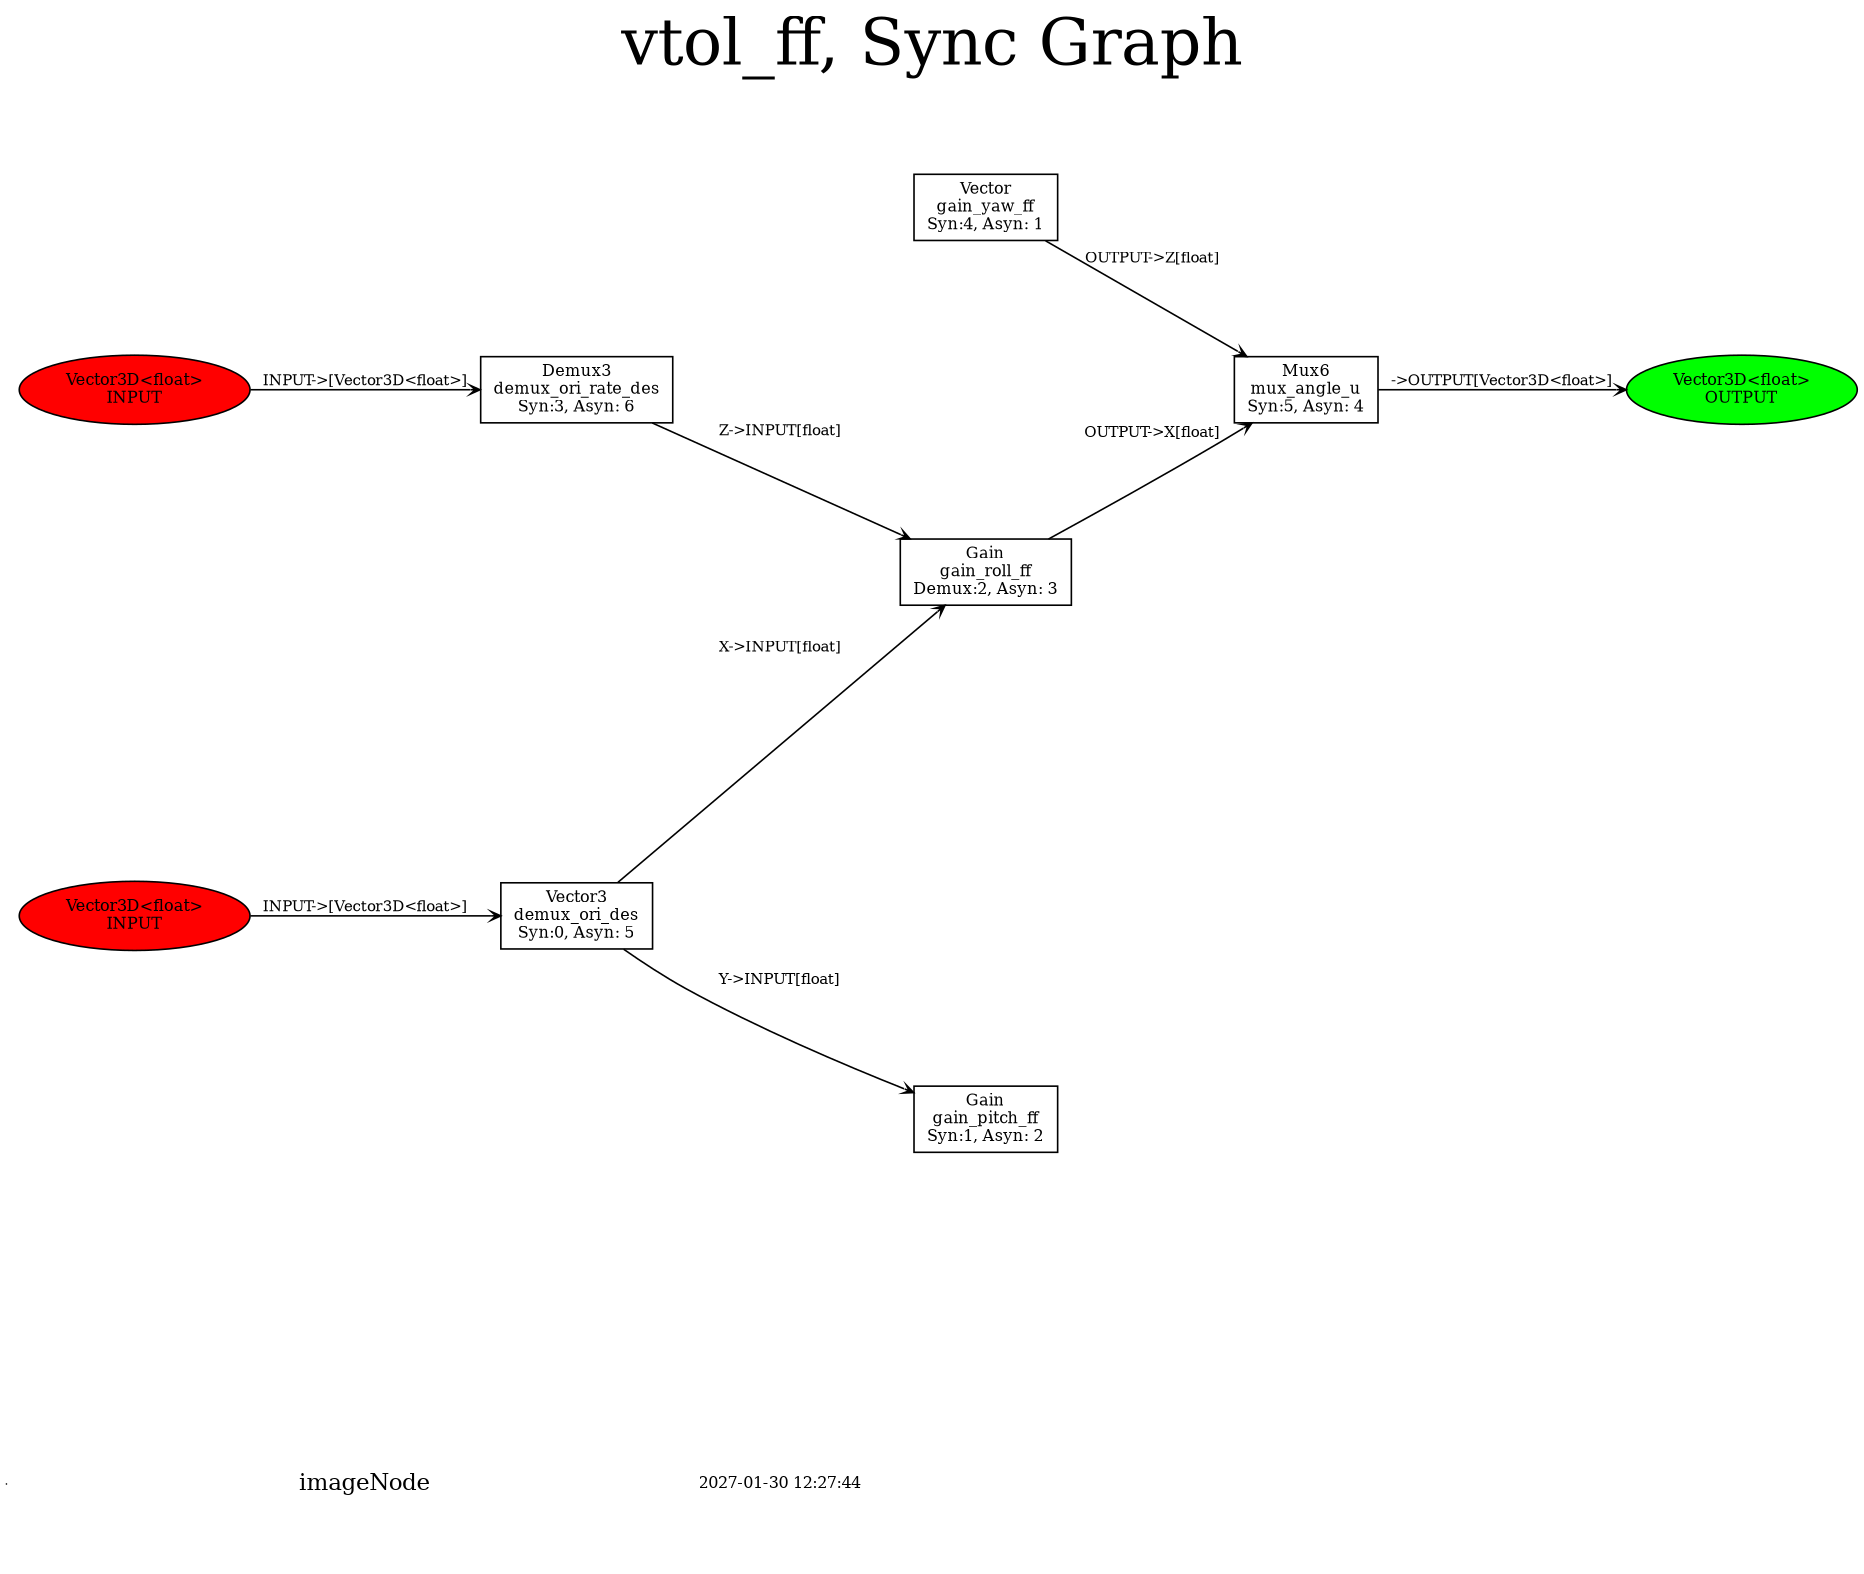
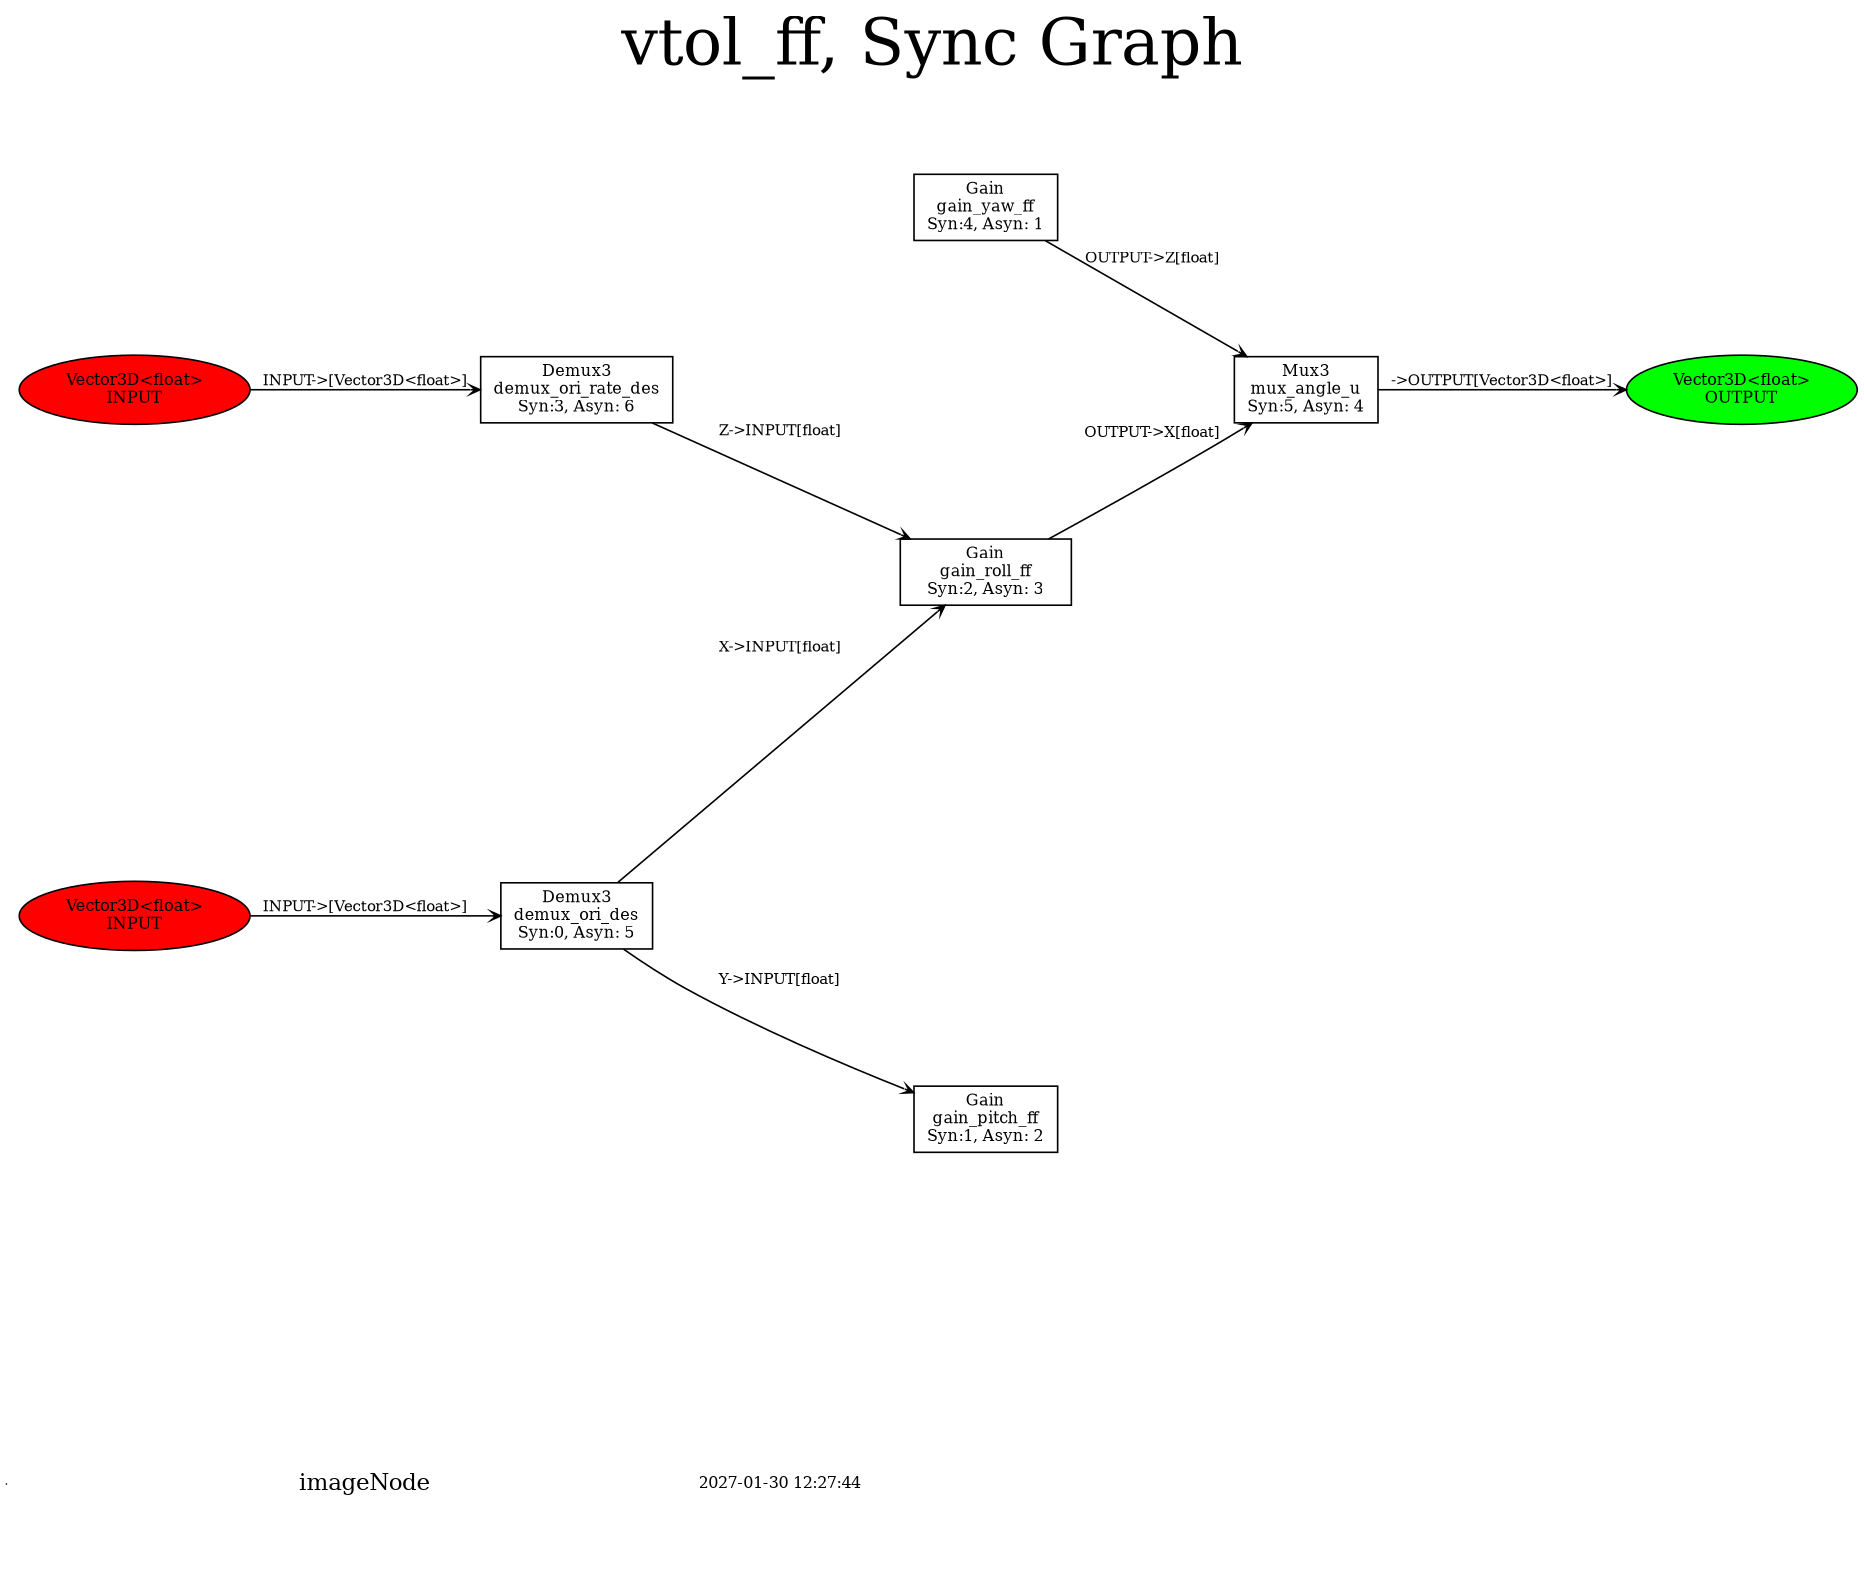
node "Vector gain_yaw_ff Syn:4, Asyn: 1": label "Vector gain_yaw_ff Syn:4, Asyn: 1" -> "Gain gain_yaw_ff Syn:4, Asyn: 1"
node "Mux6 mux_angle_u Syn:5, Asyn: 4": label "Mux6 mux_angle_u Syn:5, Asyn: 4" -> "Mux3 mux_angle_u Syn:5, Asyn: 4"
node "Gain gain_roll_ff Demux:2, Asyn: 3": label "Gain gain_roll_ff Demux:2, Asyn: 3" -> "Gain gain_roll_ff Syn:2, Asyn: 3"
node "Vector3 demux_ori_des Syn:0, Asyn: 5": label "Vector3 demux_ori_des Syn:0, Asyn: 5" -> "Demux3 demux_ori_des Syn:0, Asyn: 5"
